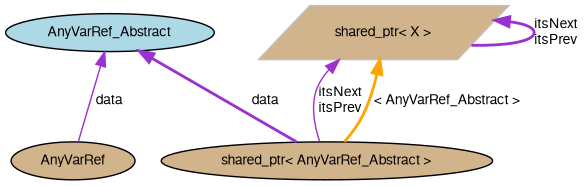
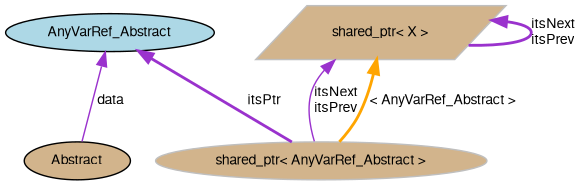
edge "shared_ptr< AnyVarRef_Abstract >" -> "AnyVarRef_Abstract": label "data" -> "itsPtr"
node "AnyVarRef": label "AnyVarRef" -> "Abstract"
node "shared_ptr< AnyVarRef_Abstract >": color black -> grey75
